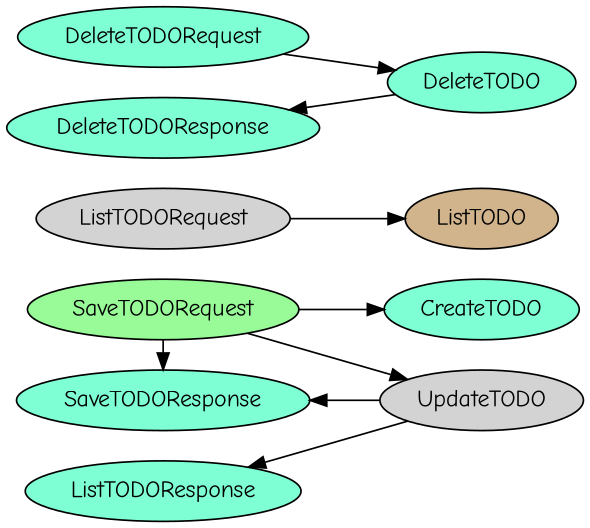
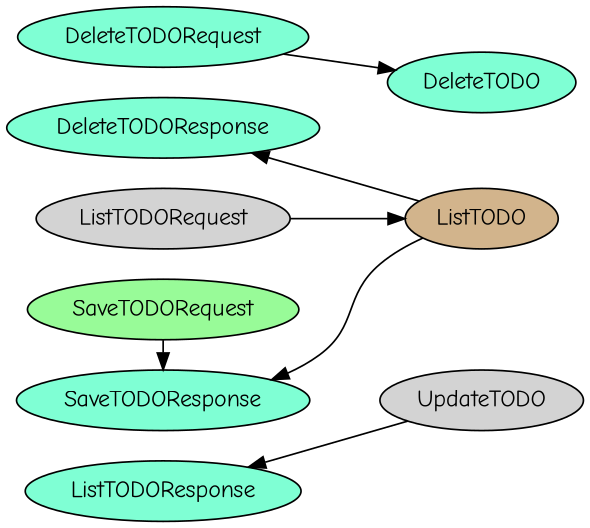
edge "DeleteTODO" -> "DeleteTODOResponse": now "ListTODO" -> "DeleteTODOResponse"
node "CreateTODO": removed
edge "SaveTODORequest" -> "UpdateTODO": removed
edge "UpdateTODO" -> "SaveTODOResponse": now "ListTODO" -> "SaveTODOResponse"
